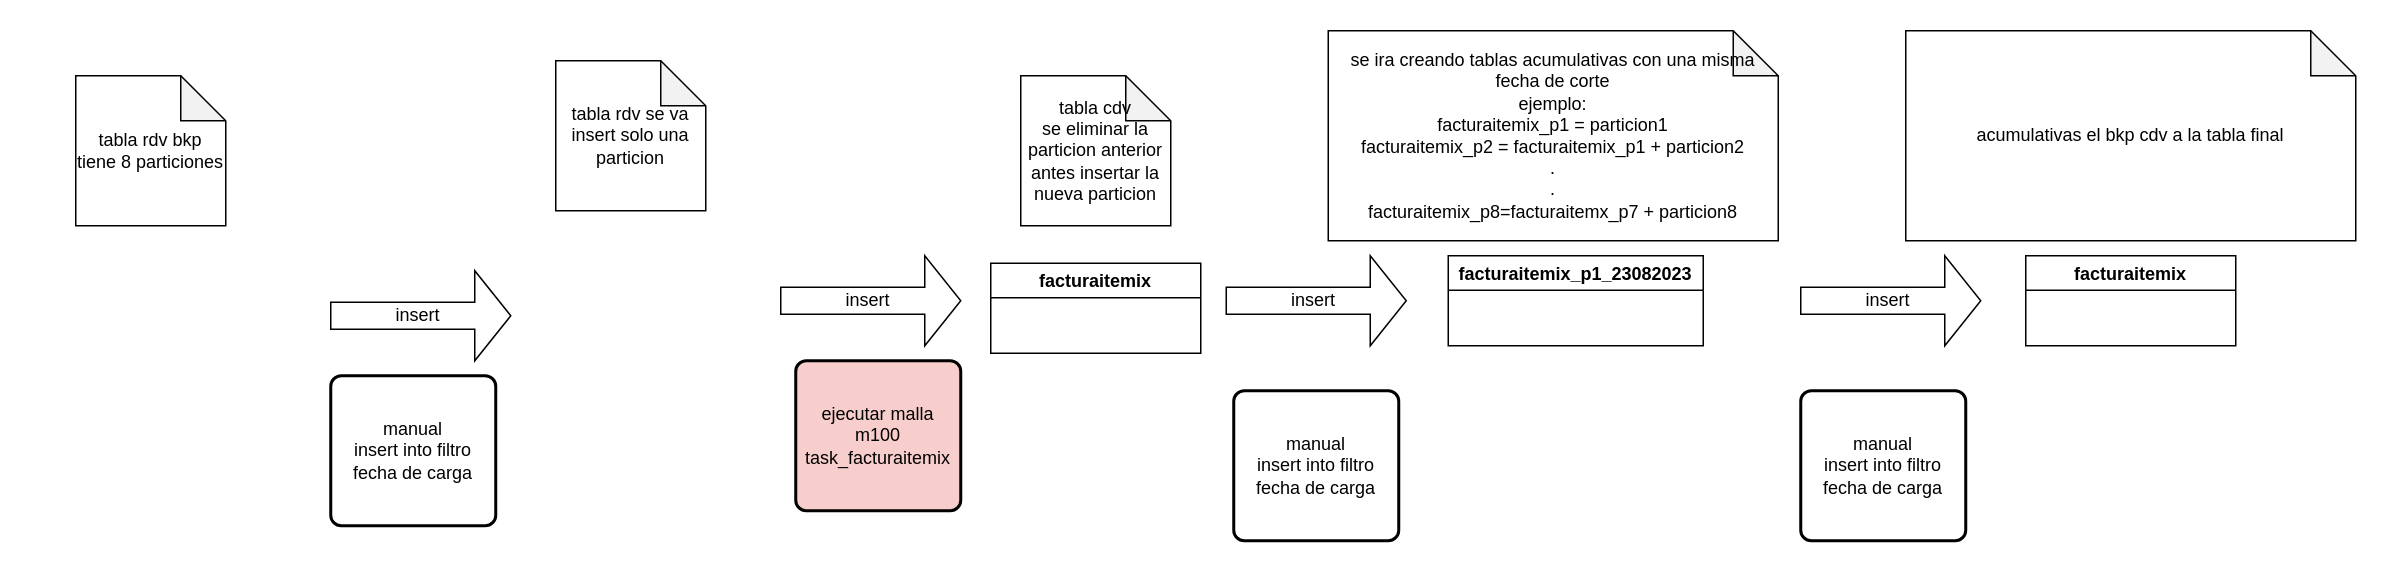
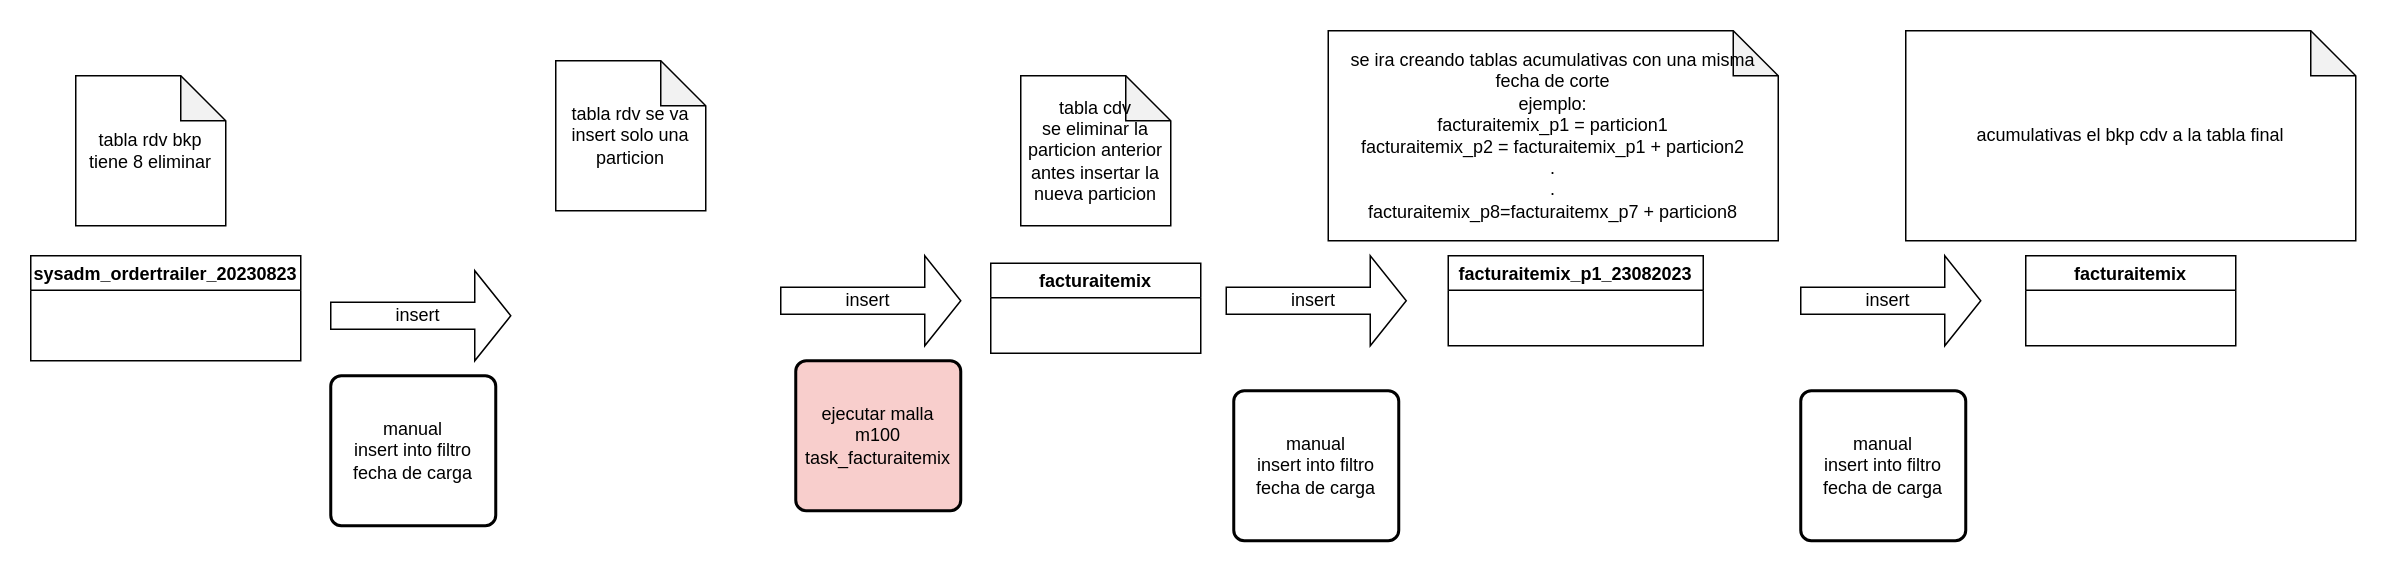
node "tabla rdv bkp tiene 8 particiones": label "tabla rdv bkp tiene 8 particiones" -> "tabla rdv bkp tiene 8 eliminar"
node "sysadm_ordertrailer_20230823": added
